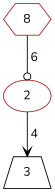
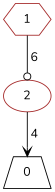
node "8": label "8" -> "1"
node "3": label "3" -> "0"
